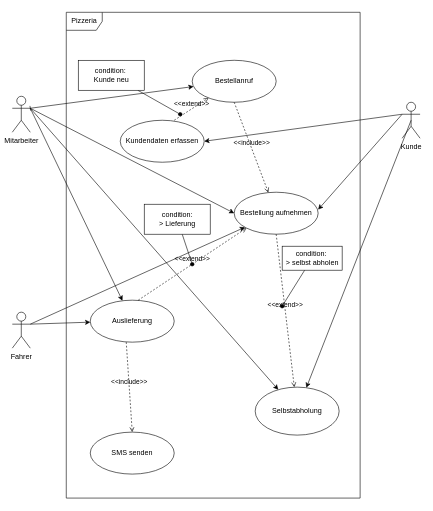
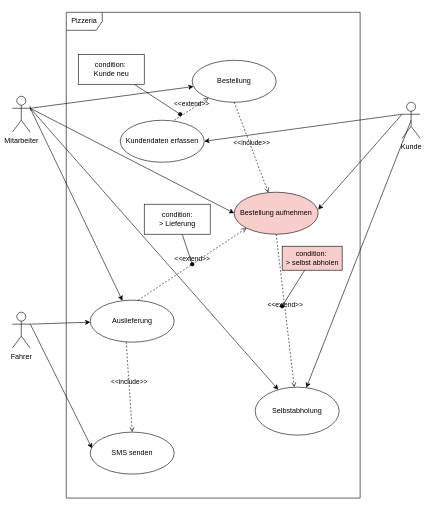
node "condition: Kunde neu": moved (111, 75) -> (111, 69)
node "Bestellanruf": label "Bestellanruf" -> "Bestellung"
node "Bestellung aufnehmen": fillcolor #ffffff -> #f8cecc
node "condition: > selbst abholen": fillcolor #ffffff -> #f8cecc
edge "Fahrer" -> "Bestellung aufnehmen": now "Fahrer" -> "SMS senden"
